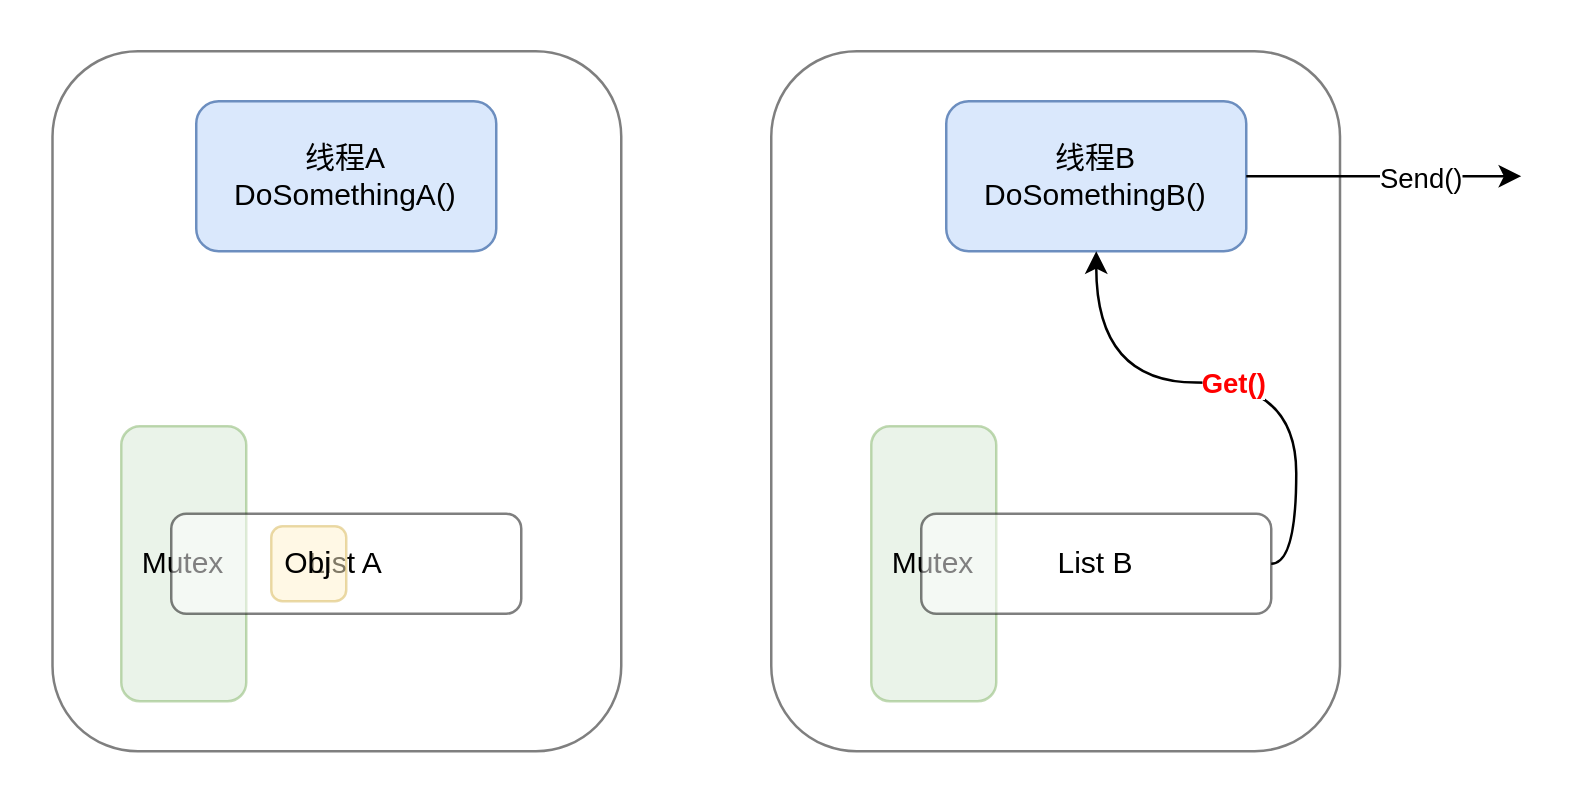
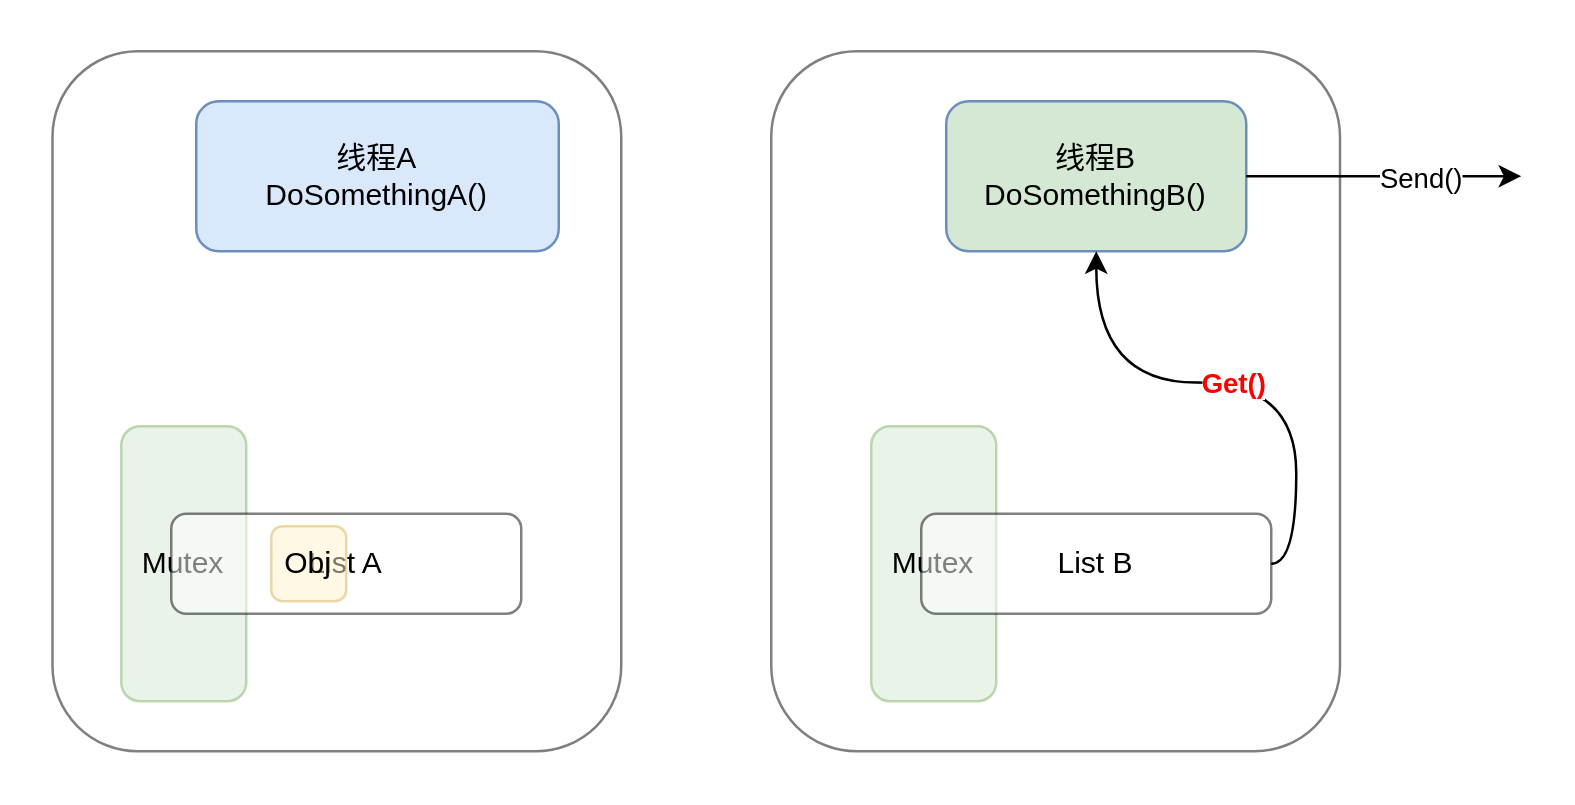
node "线程A DoSomethingA()": size 300x150 -> 363x150
node "线程B DoSomethingB()": fillcolor #dae8fc -> #d5e8d4
